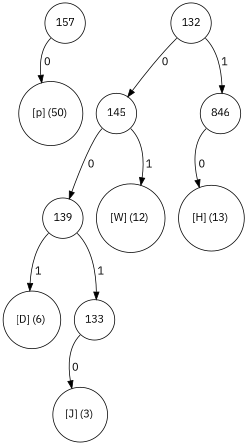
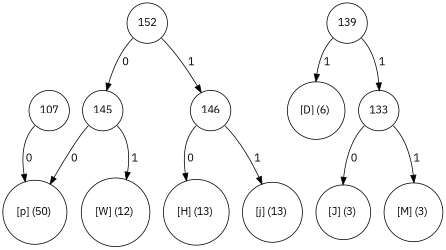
node "157": label "157" -> "107"
node "132": label "132" -> "152"
node "846": label "846" -> "146"
edge "145" -> "139": now "145" -> "[p] (50)"
node "[j] (13)": added
node "[M] (3)": added
